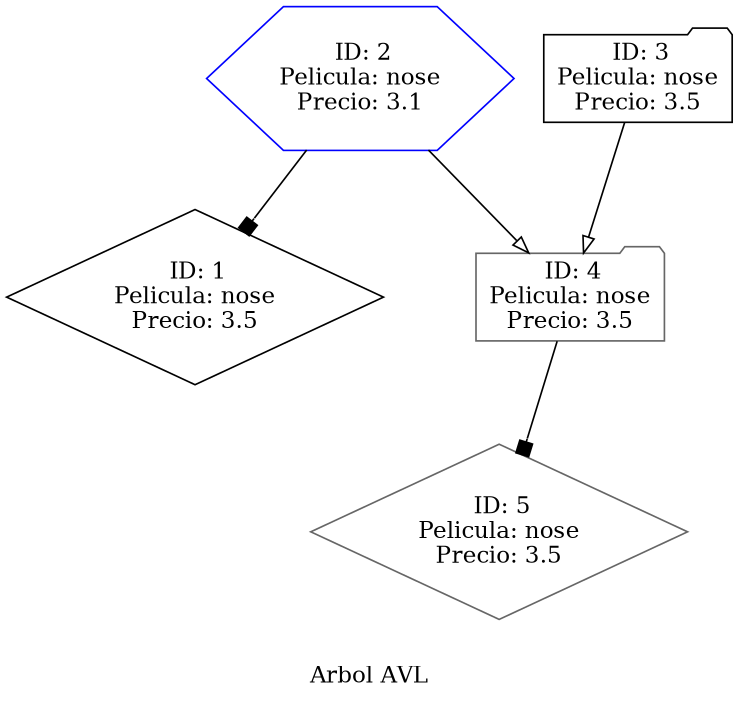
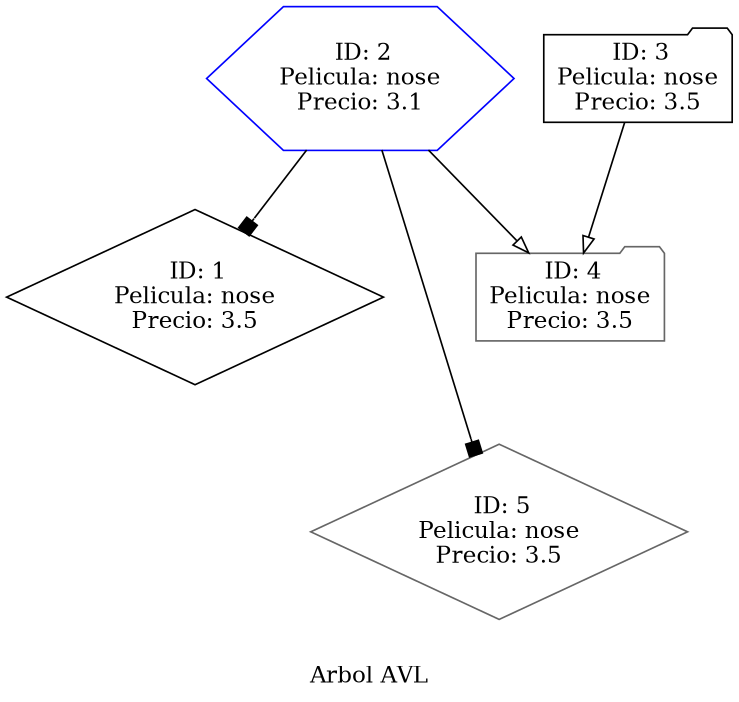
edge "ID: 4 Pelicula: nose Precio: 3.5" -> "ID: 5 Pelicula: nose Precio: 3.5": now "ID: 2 Pelicula: nose Precio: 3.1" -> "ID: 5 Pelicula: nose Precio: 3.5"
